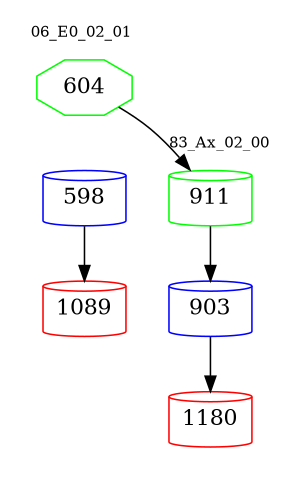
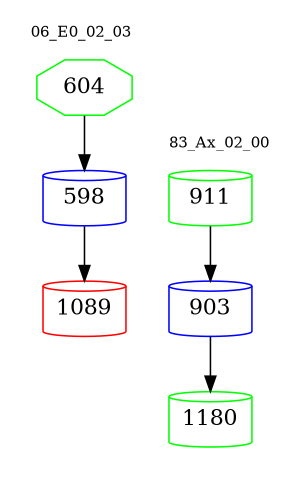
cluster "06_E0_02_01": label "06_E0_02_01" -> "06_E0_02_03"
edge "604" -> "911": now "604" -> "598"
node "1180": color red -> green
